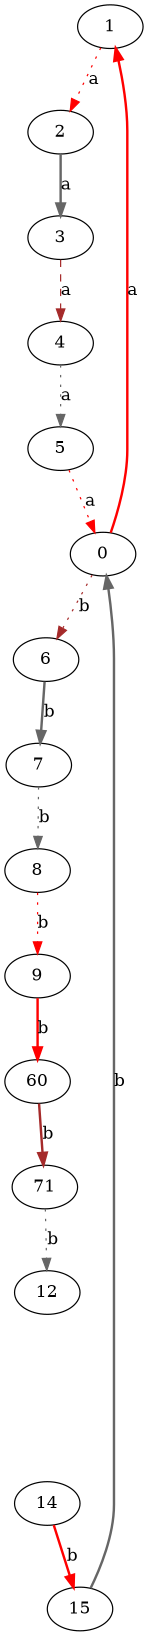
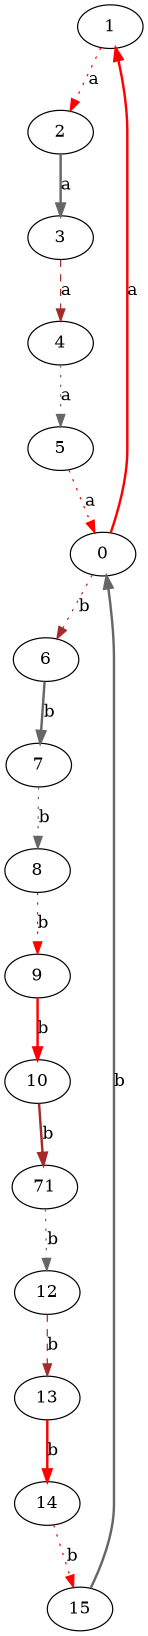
node "60": label "60" -> "10"
node "13": added
edge "14" -> "15": style bold -> dotted
